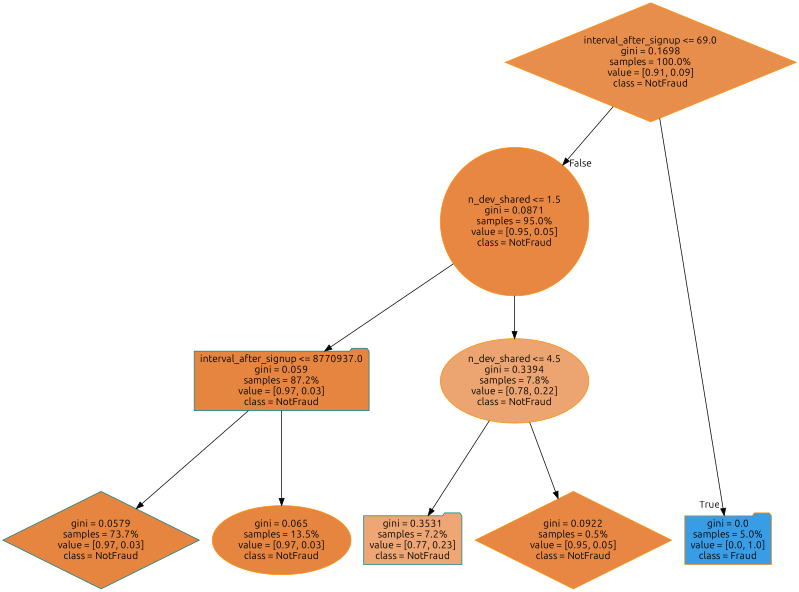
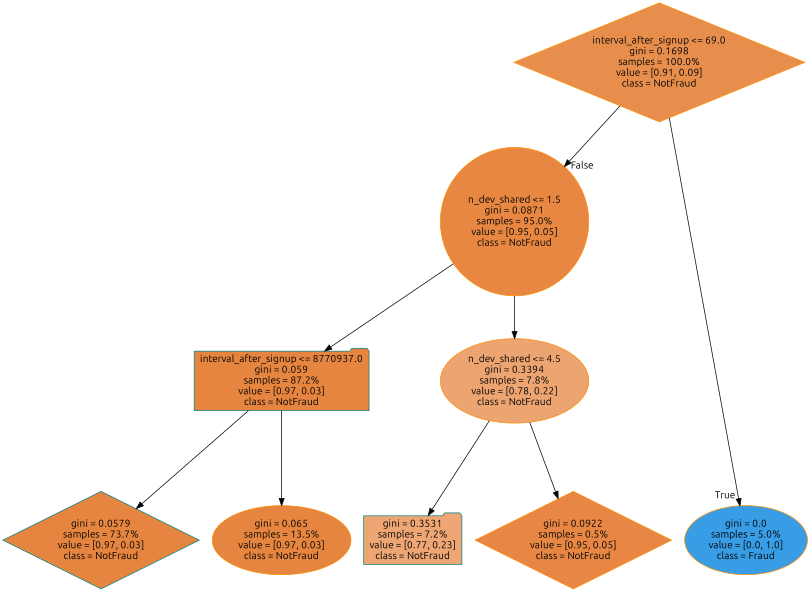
node "gini = 0.0 samples = 5.0% value = [0.0, 1.0] class = Fraud": shape folder -> ellipse
